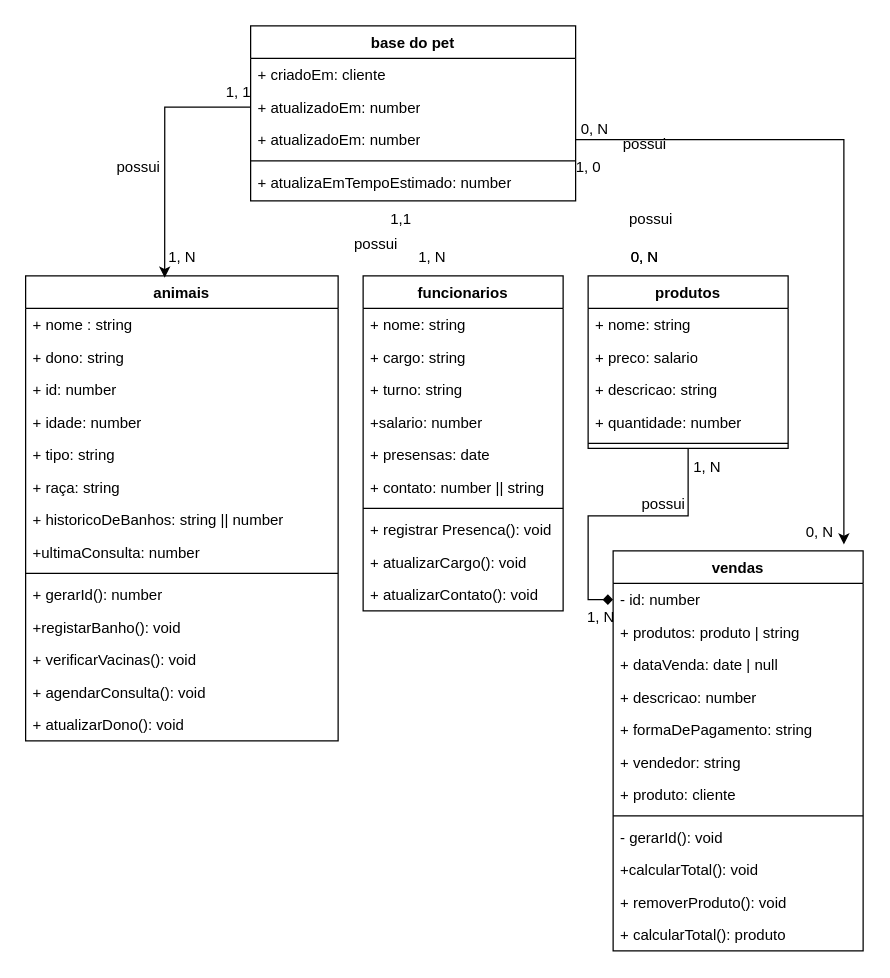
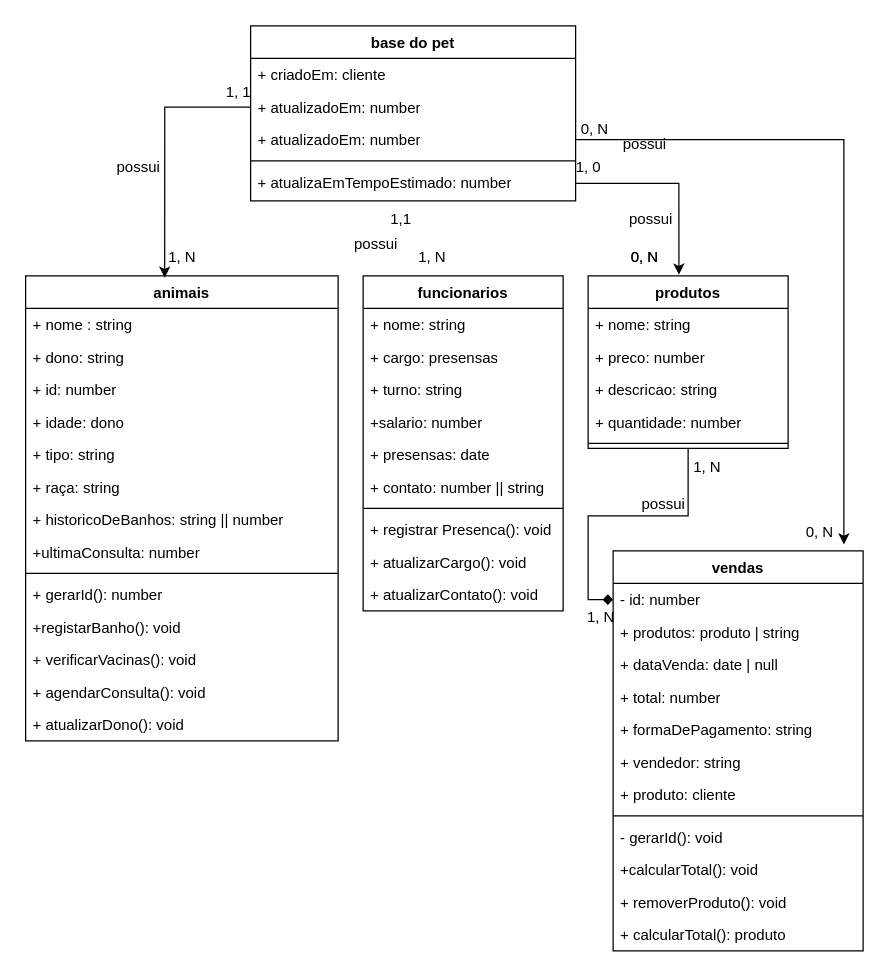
edge "+ atualizaEmTempoEstimado: number" -> "produtos": added
node "+ cargo: string": label "+ cargo: string" -> "+ cargo: presensas"
node "+ preco: salario": label "+ preco: salario" -> "+ preco: number"
node "+ idade: number": label "+ idade: number" -> "+ idade: dono"
node "+ descricao: number": label "+ descricao: number" -> "+ total: number"
